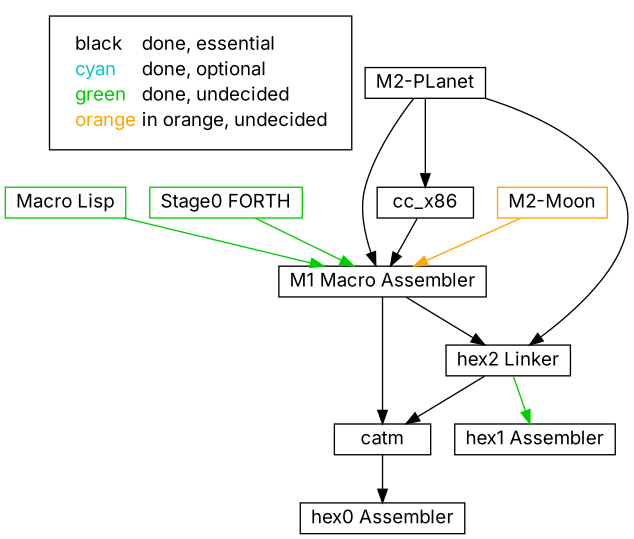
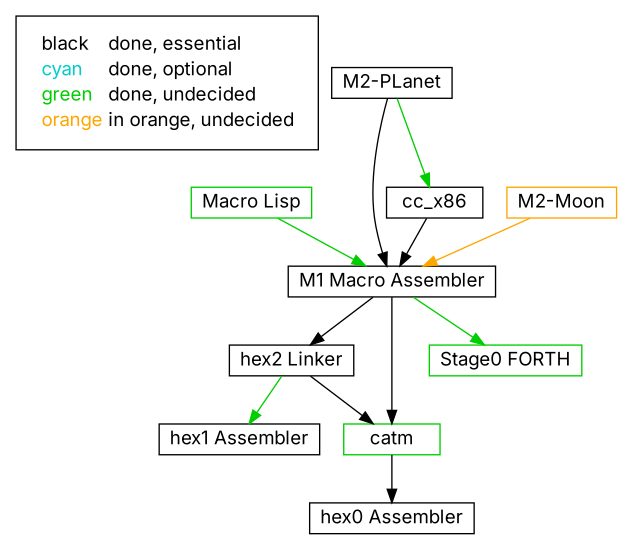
edge "M2-PLanet" -> "cc_x86": color black -> green3
edge "M2-PLanet" -> "hex2 Linker": removed
edge "Stage0 FORTH" -> "M1 Macro Assembler": reversed
node "catm": color black -> green3
